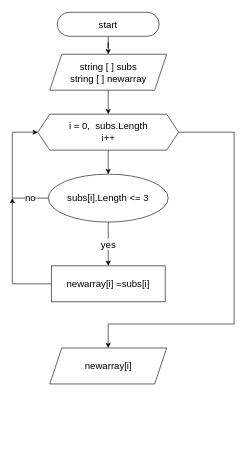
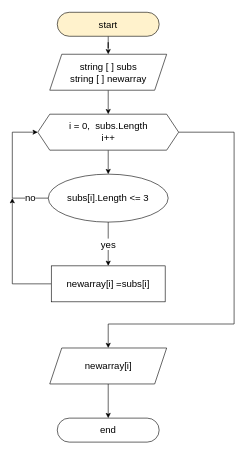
node "start": fillcolor #ffffff -> #fff2cc
edge "newarray[i]" -> "end": added
node "end": added
